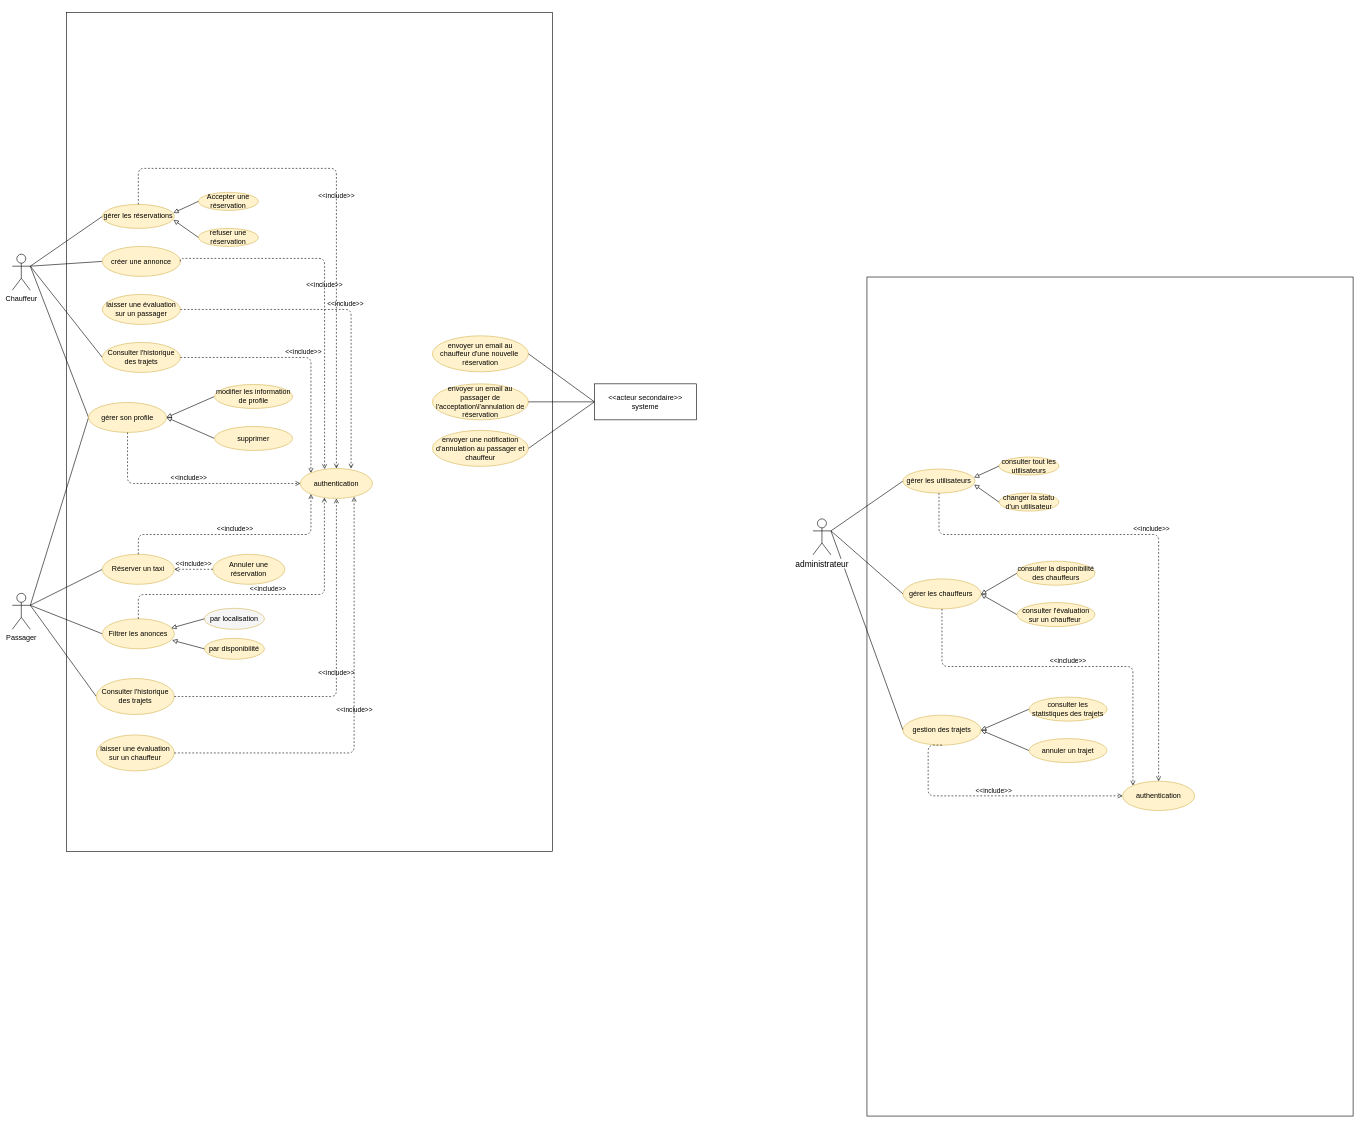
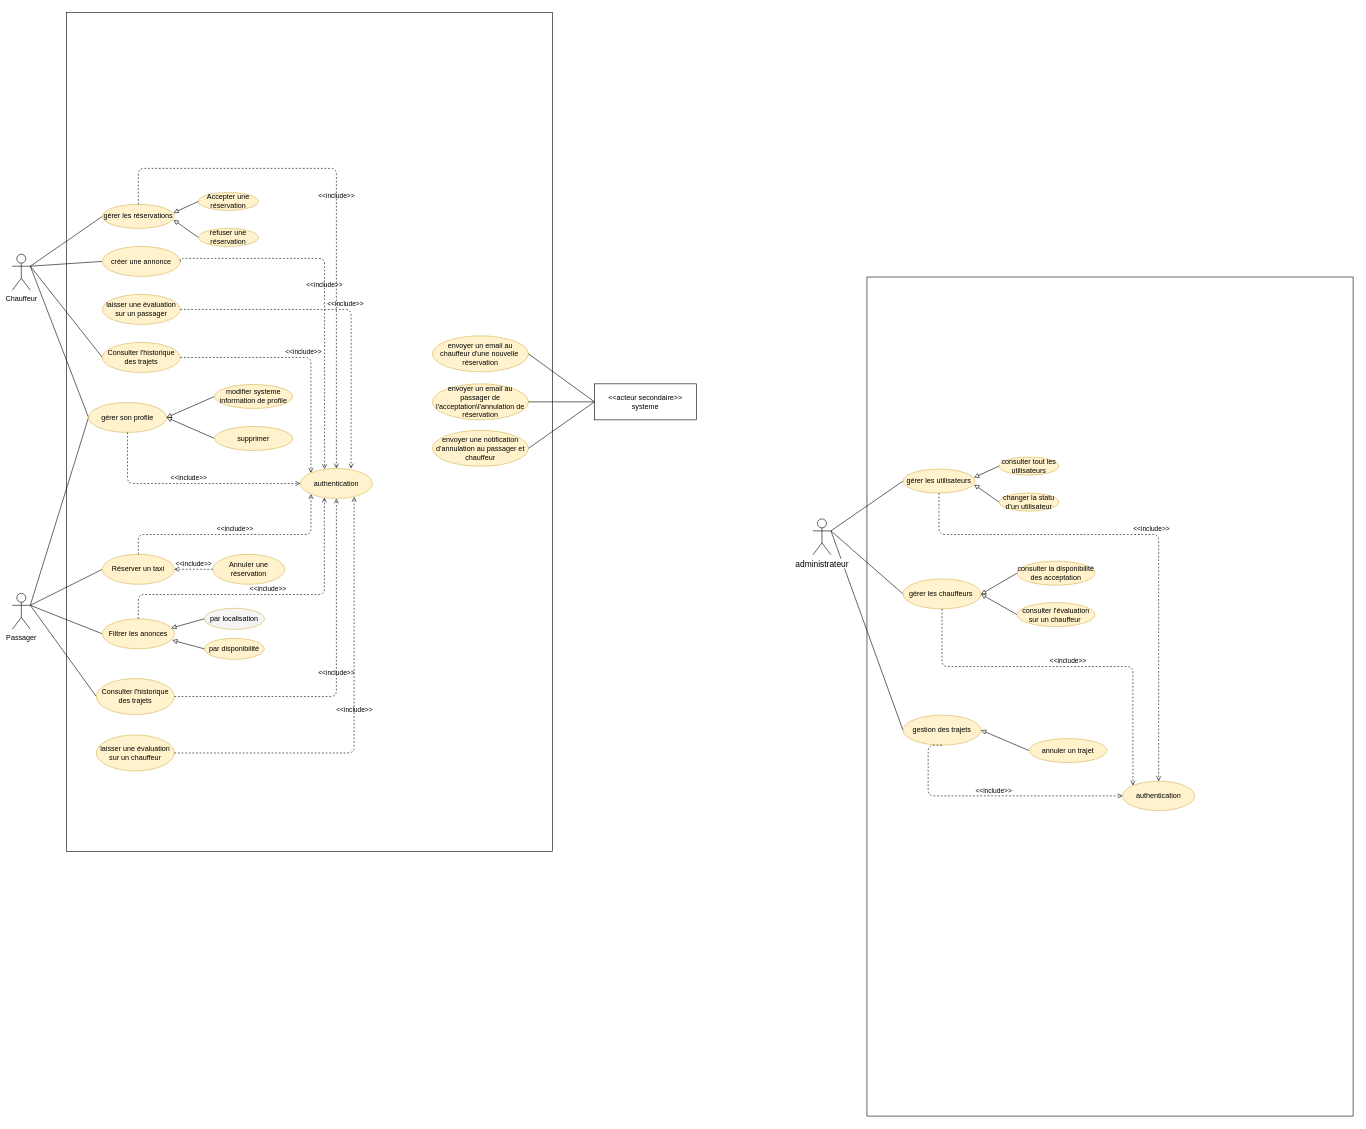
node "modifier les information de profile": label "modifier les information de profile" -> "modifier systeme information de profile"
node "consulter la disponibilité des chauffeurs": label "consulter la disponibilité des chauffeurs" -> "consulter la disponibilité des acceptation"
node "consulter les statistiques des trajets": removed
edge "consulter les statistiques des trajets" -> "gestion des trajets": removed
